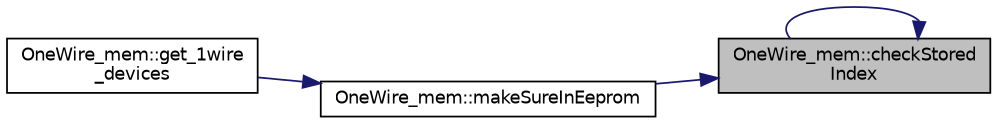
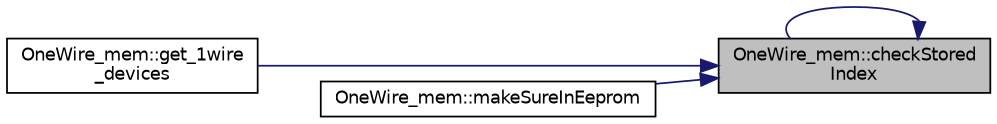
edge "OneWire_mem::get_1wire _devices" -> "OneWire_mem::makeSureInEeprom": now "OneWire_mem::get_1wire _devices" -> "OneWire_mem::checkStored Index"
